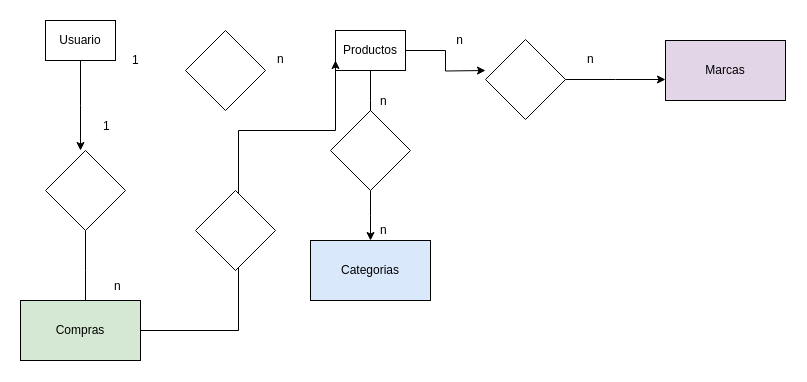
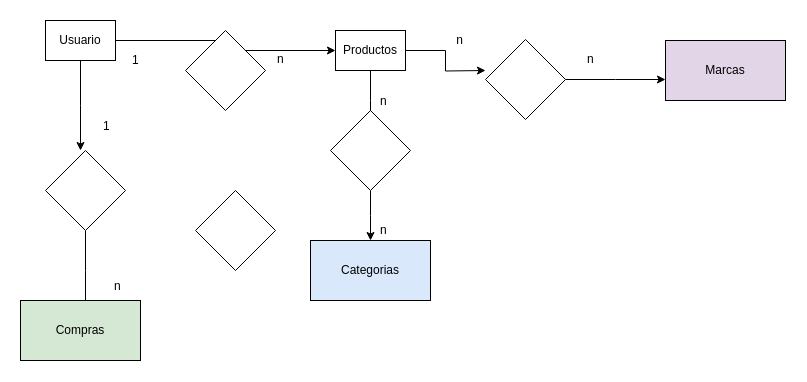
edge "Usuario" -> "Productos": added
edge "Compras" -> "Productos": removed
